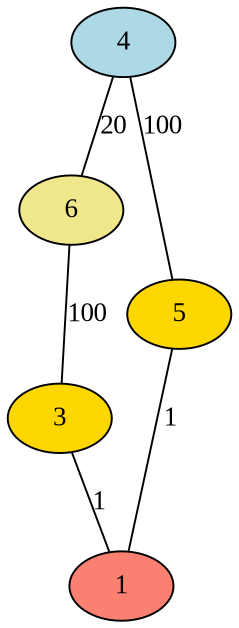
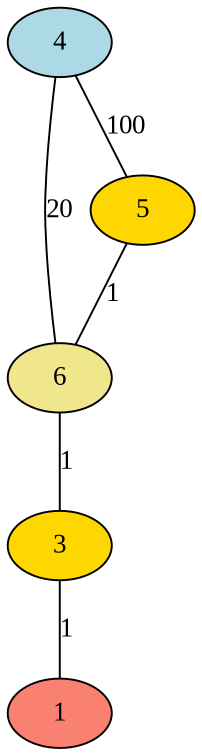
edge "6" -- "3": label "100" -> "1"
edge "5" -- "1": now "5" -- "6"
